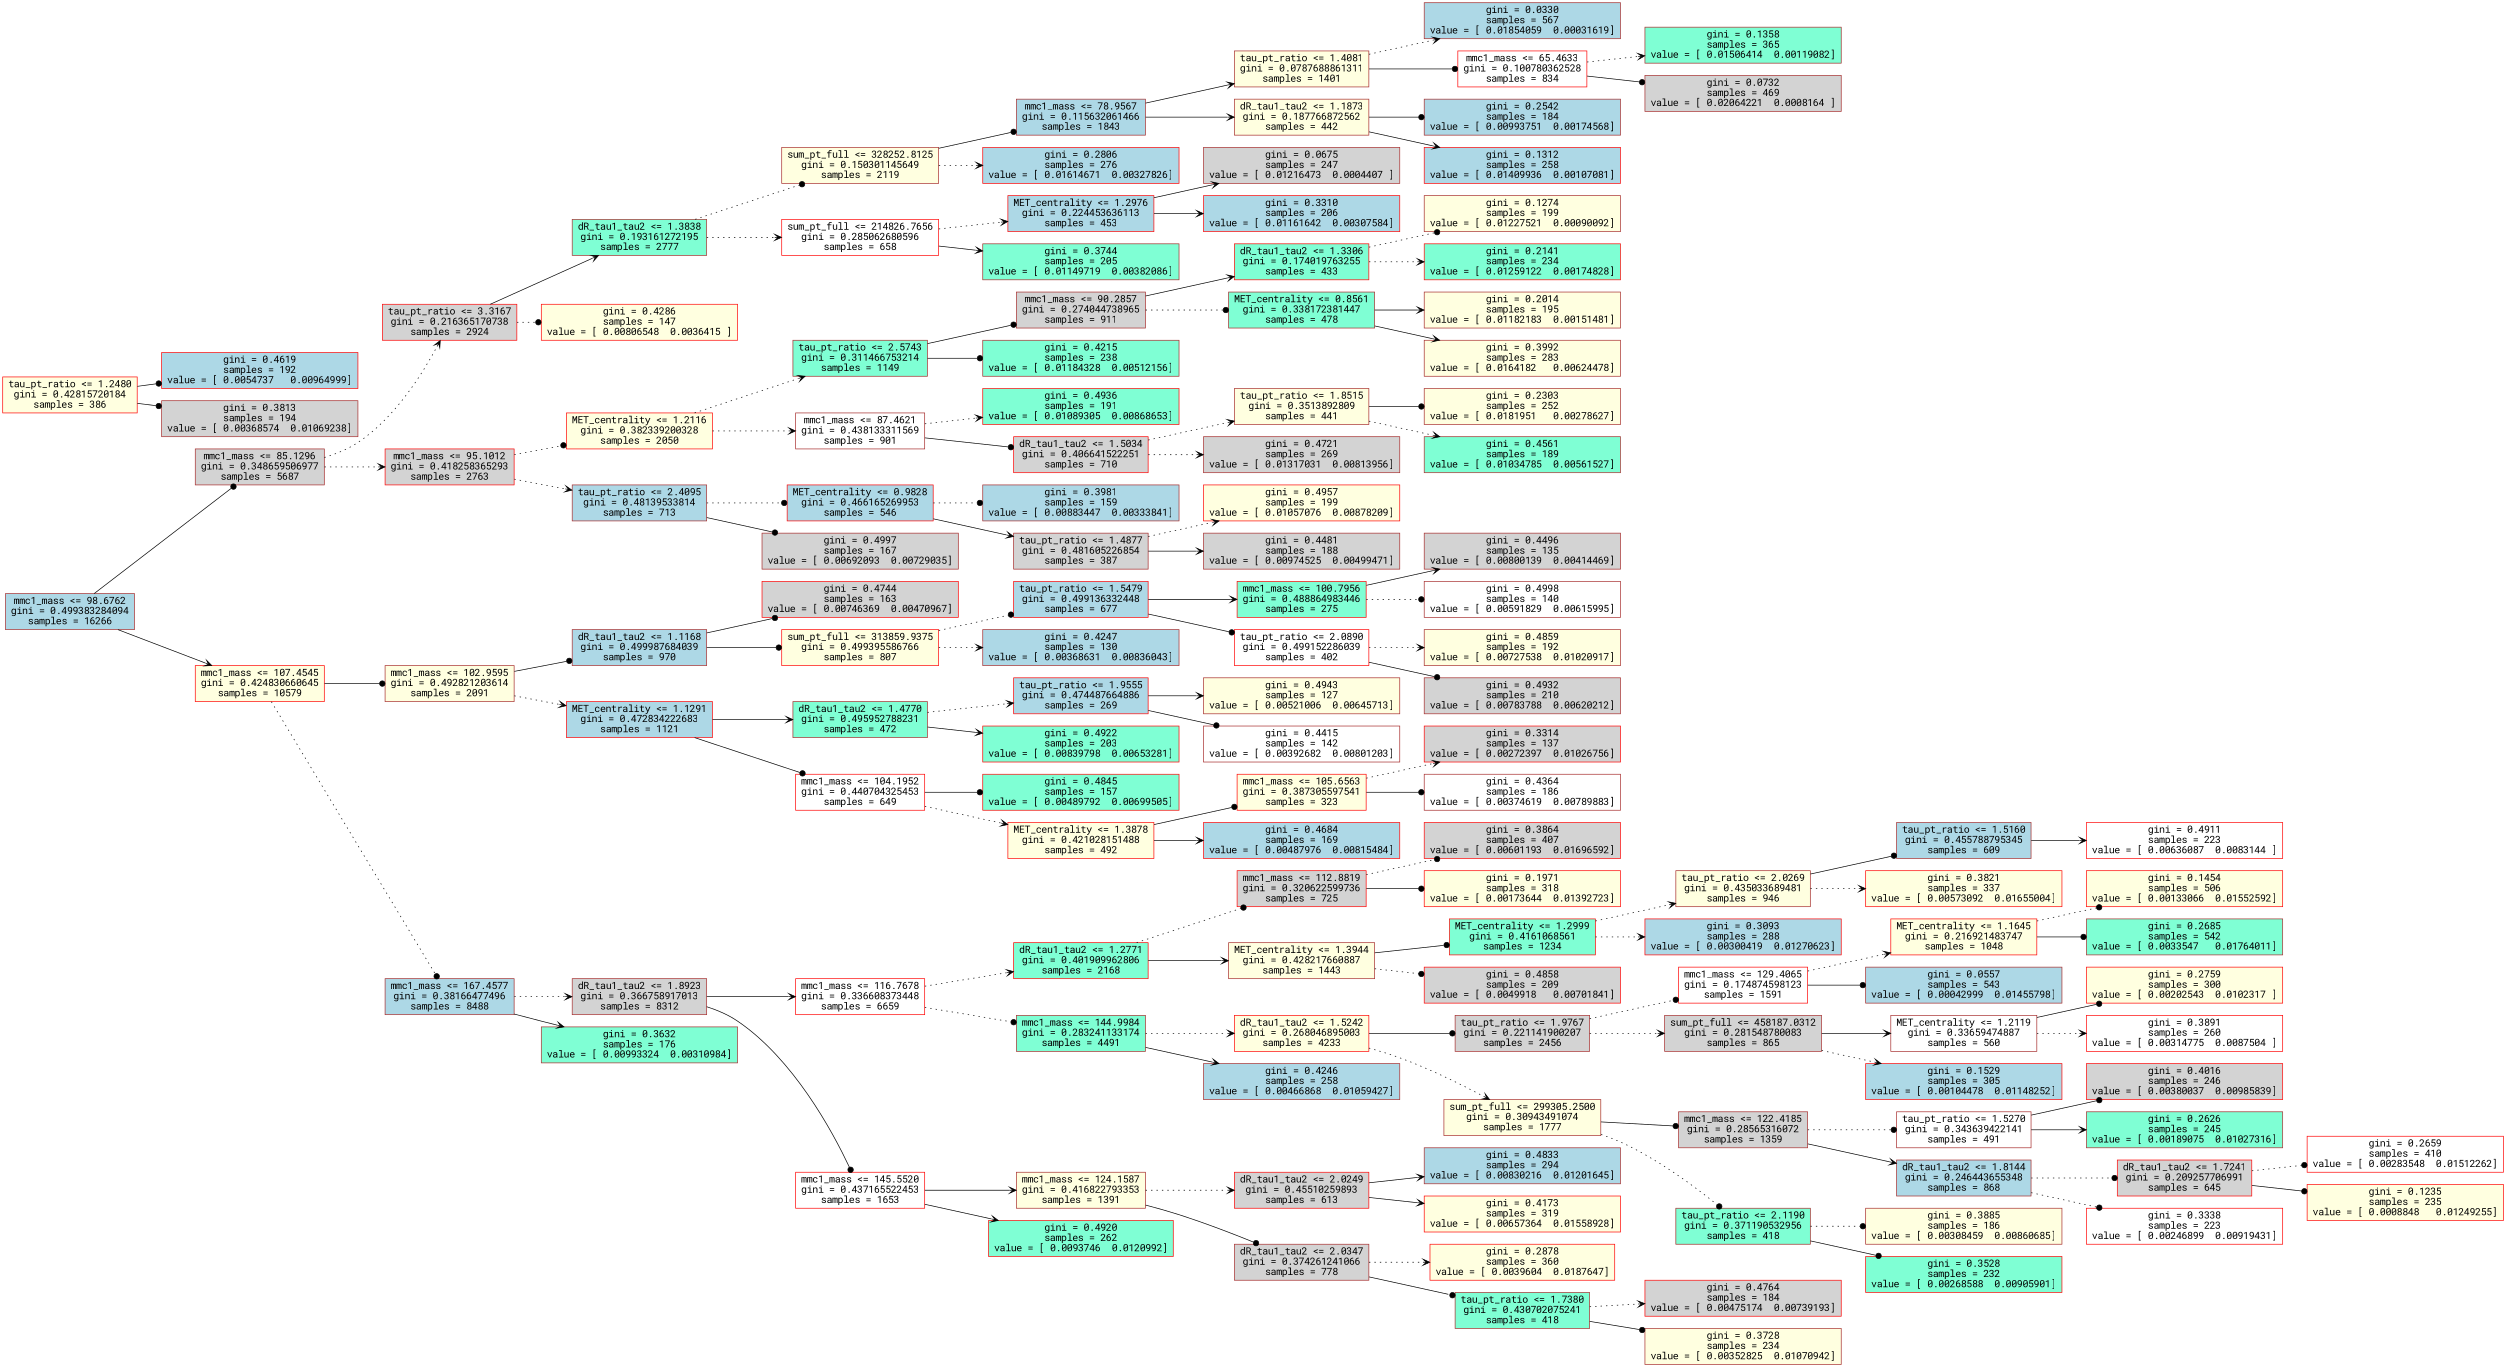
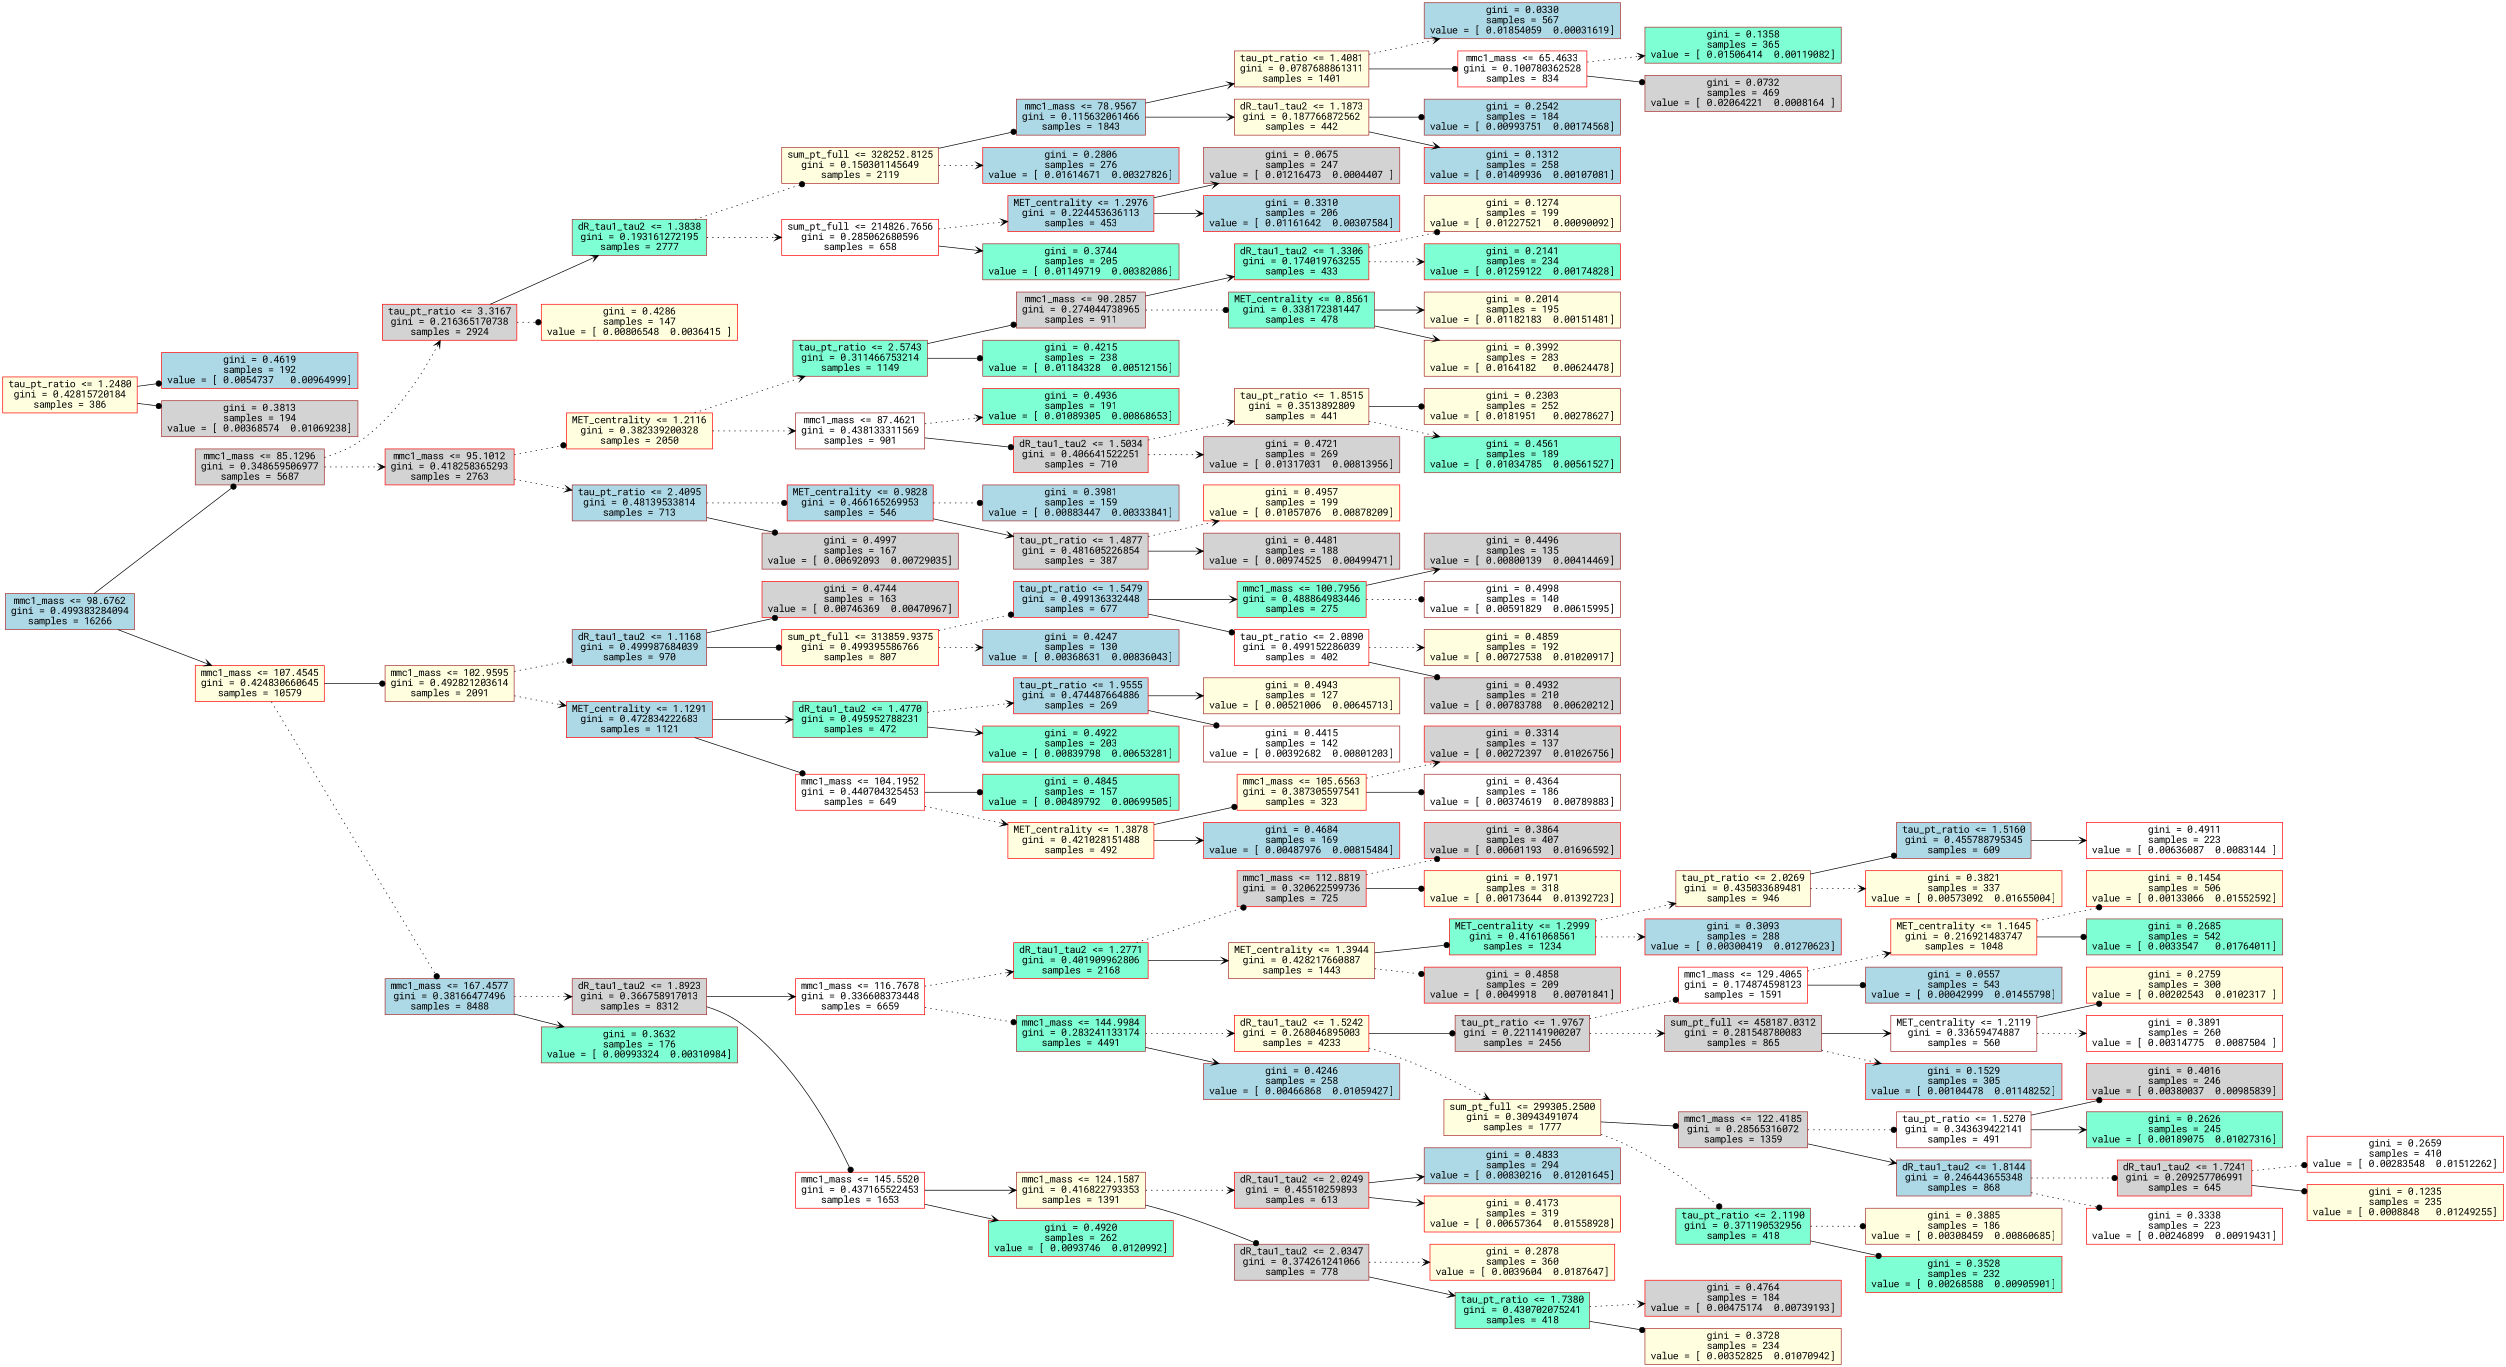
edge "mmc1_mass <= 102.9595 gini = 0.492821203614 samples = 2091" -> "dR_tau1_tau2 <= 1.1168 gini = 0.499987684039 samples = 970": style solid -> dotted
edge "dR_tau1_tau2 <= 2.0347 gini = 0.374261241066 samples = 778" -> "tau_pt_ratio <= 1.7380 gini = 0.430702075241 samples = 418": arrowhead dot -> vee
